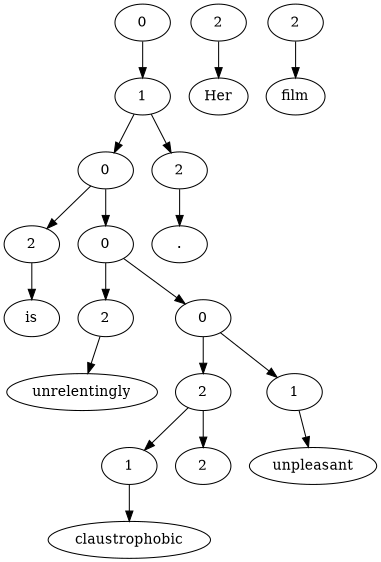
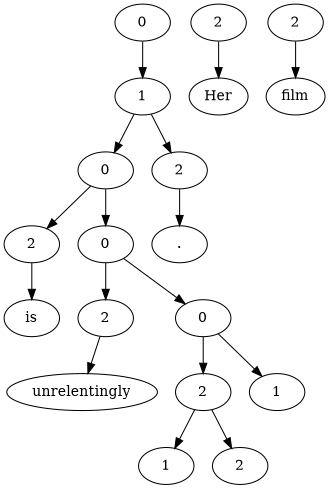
node "unpleasant": removed
node "claustrophobic": removed
